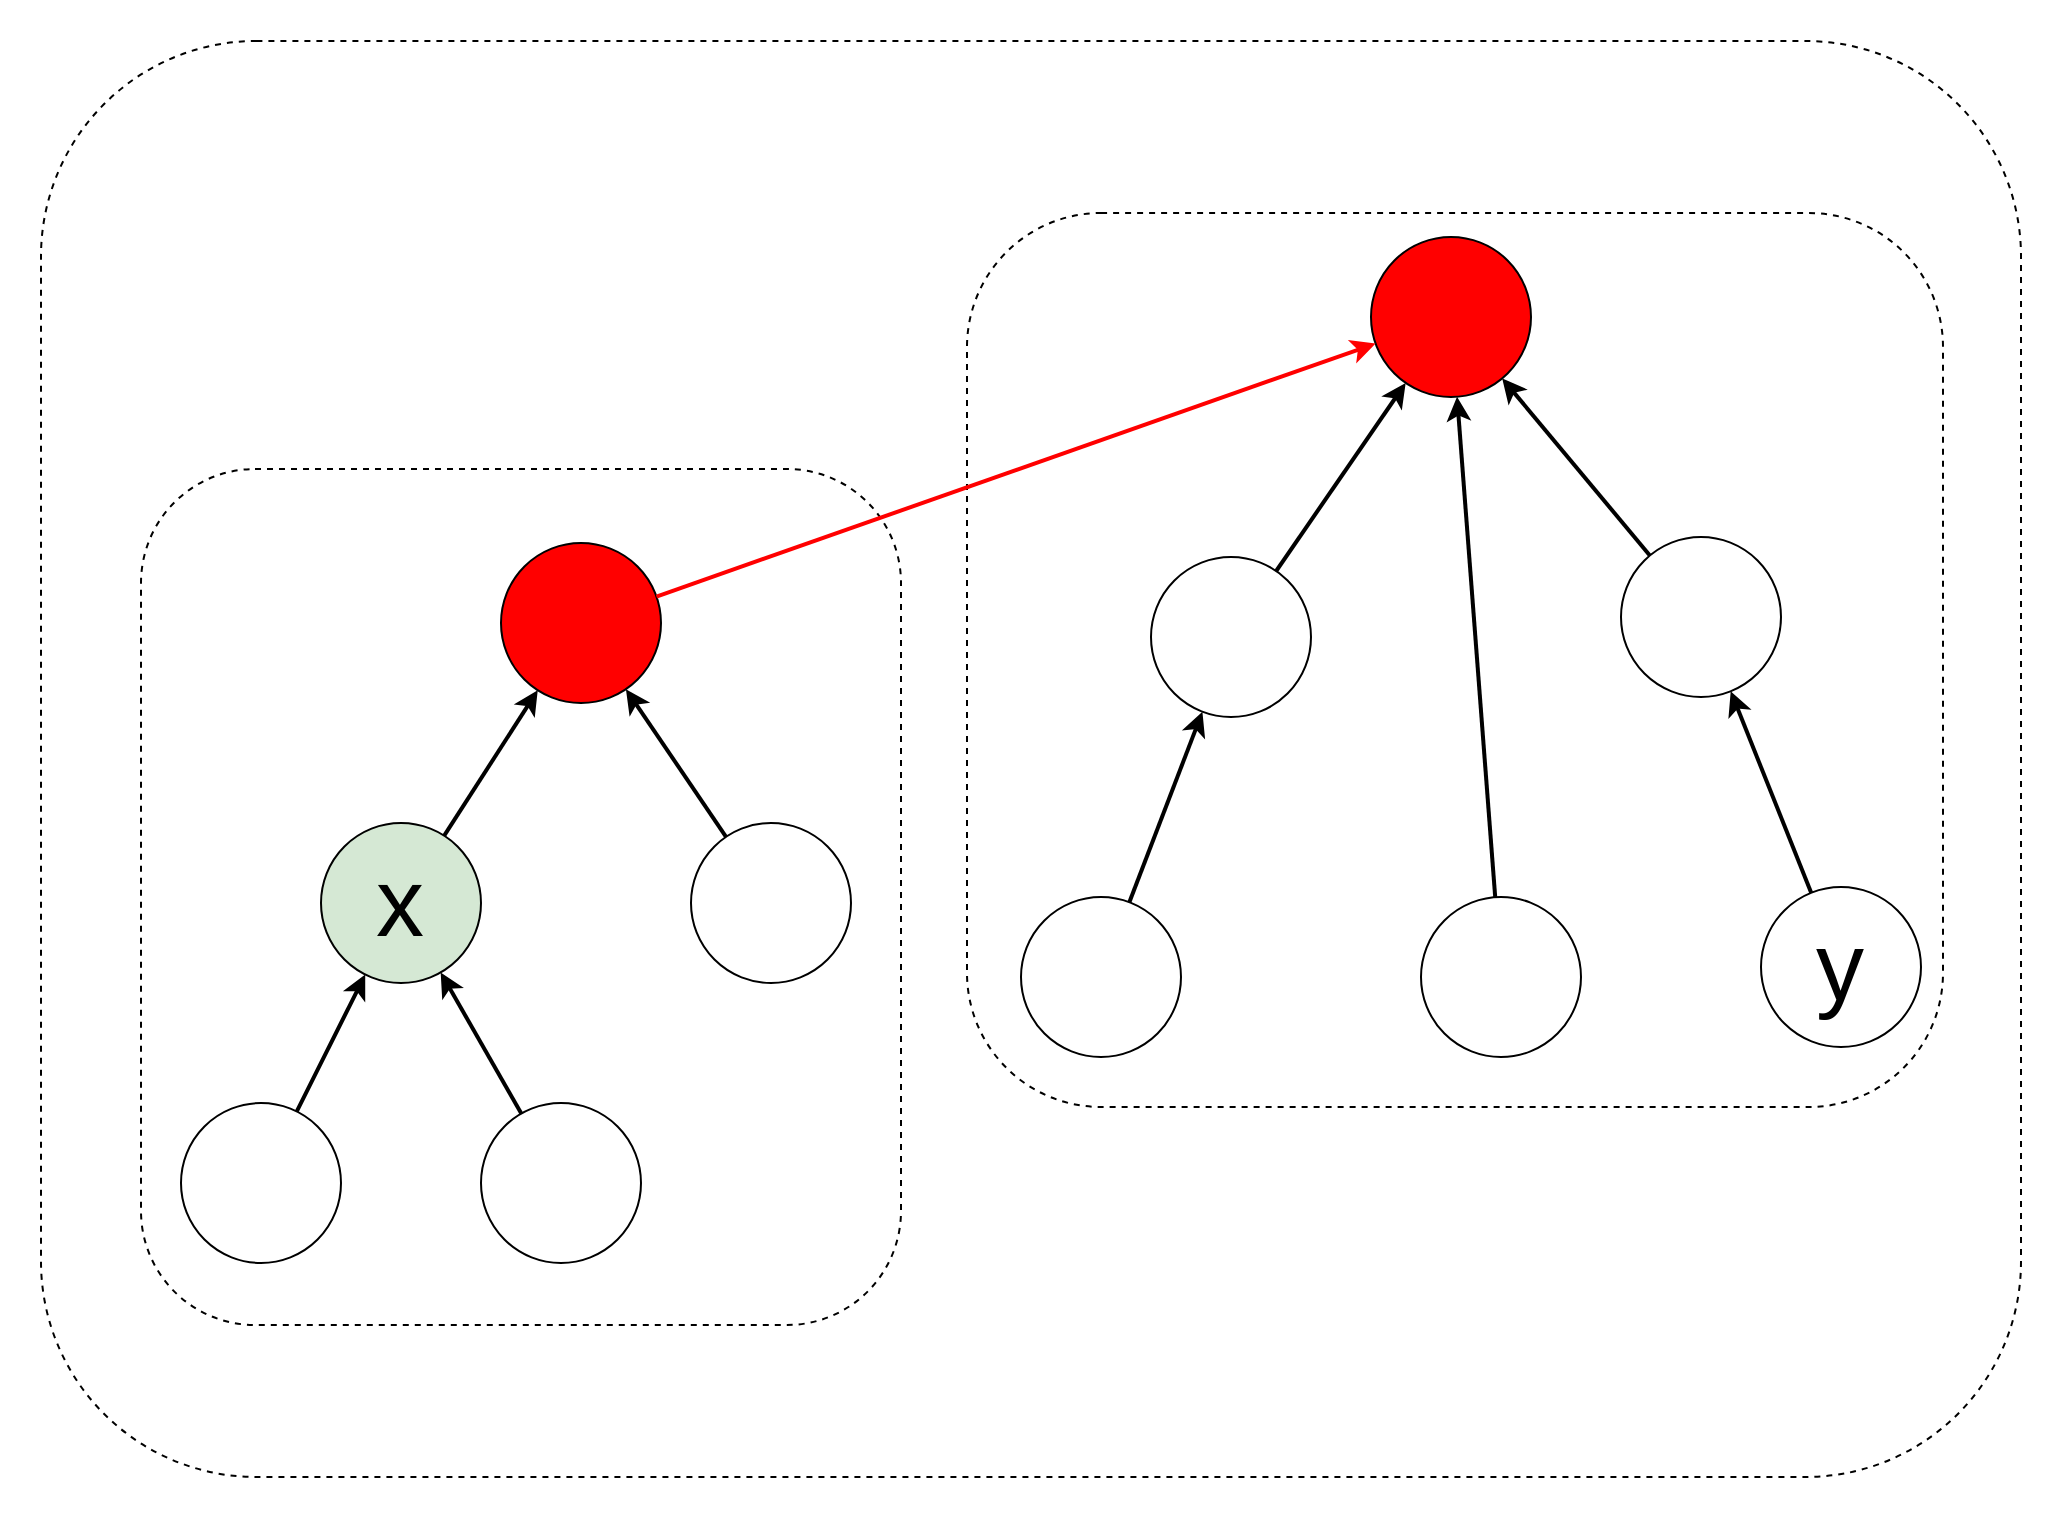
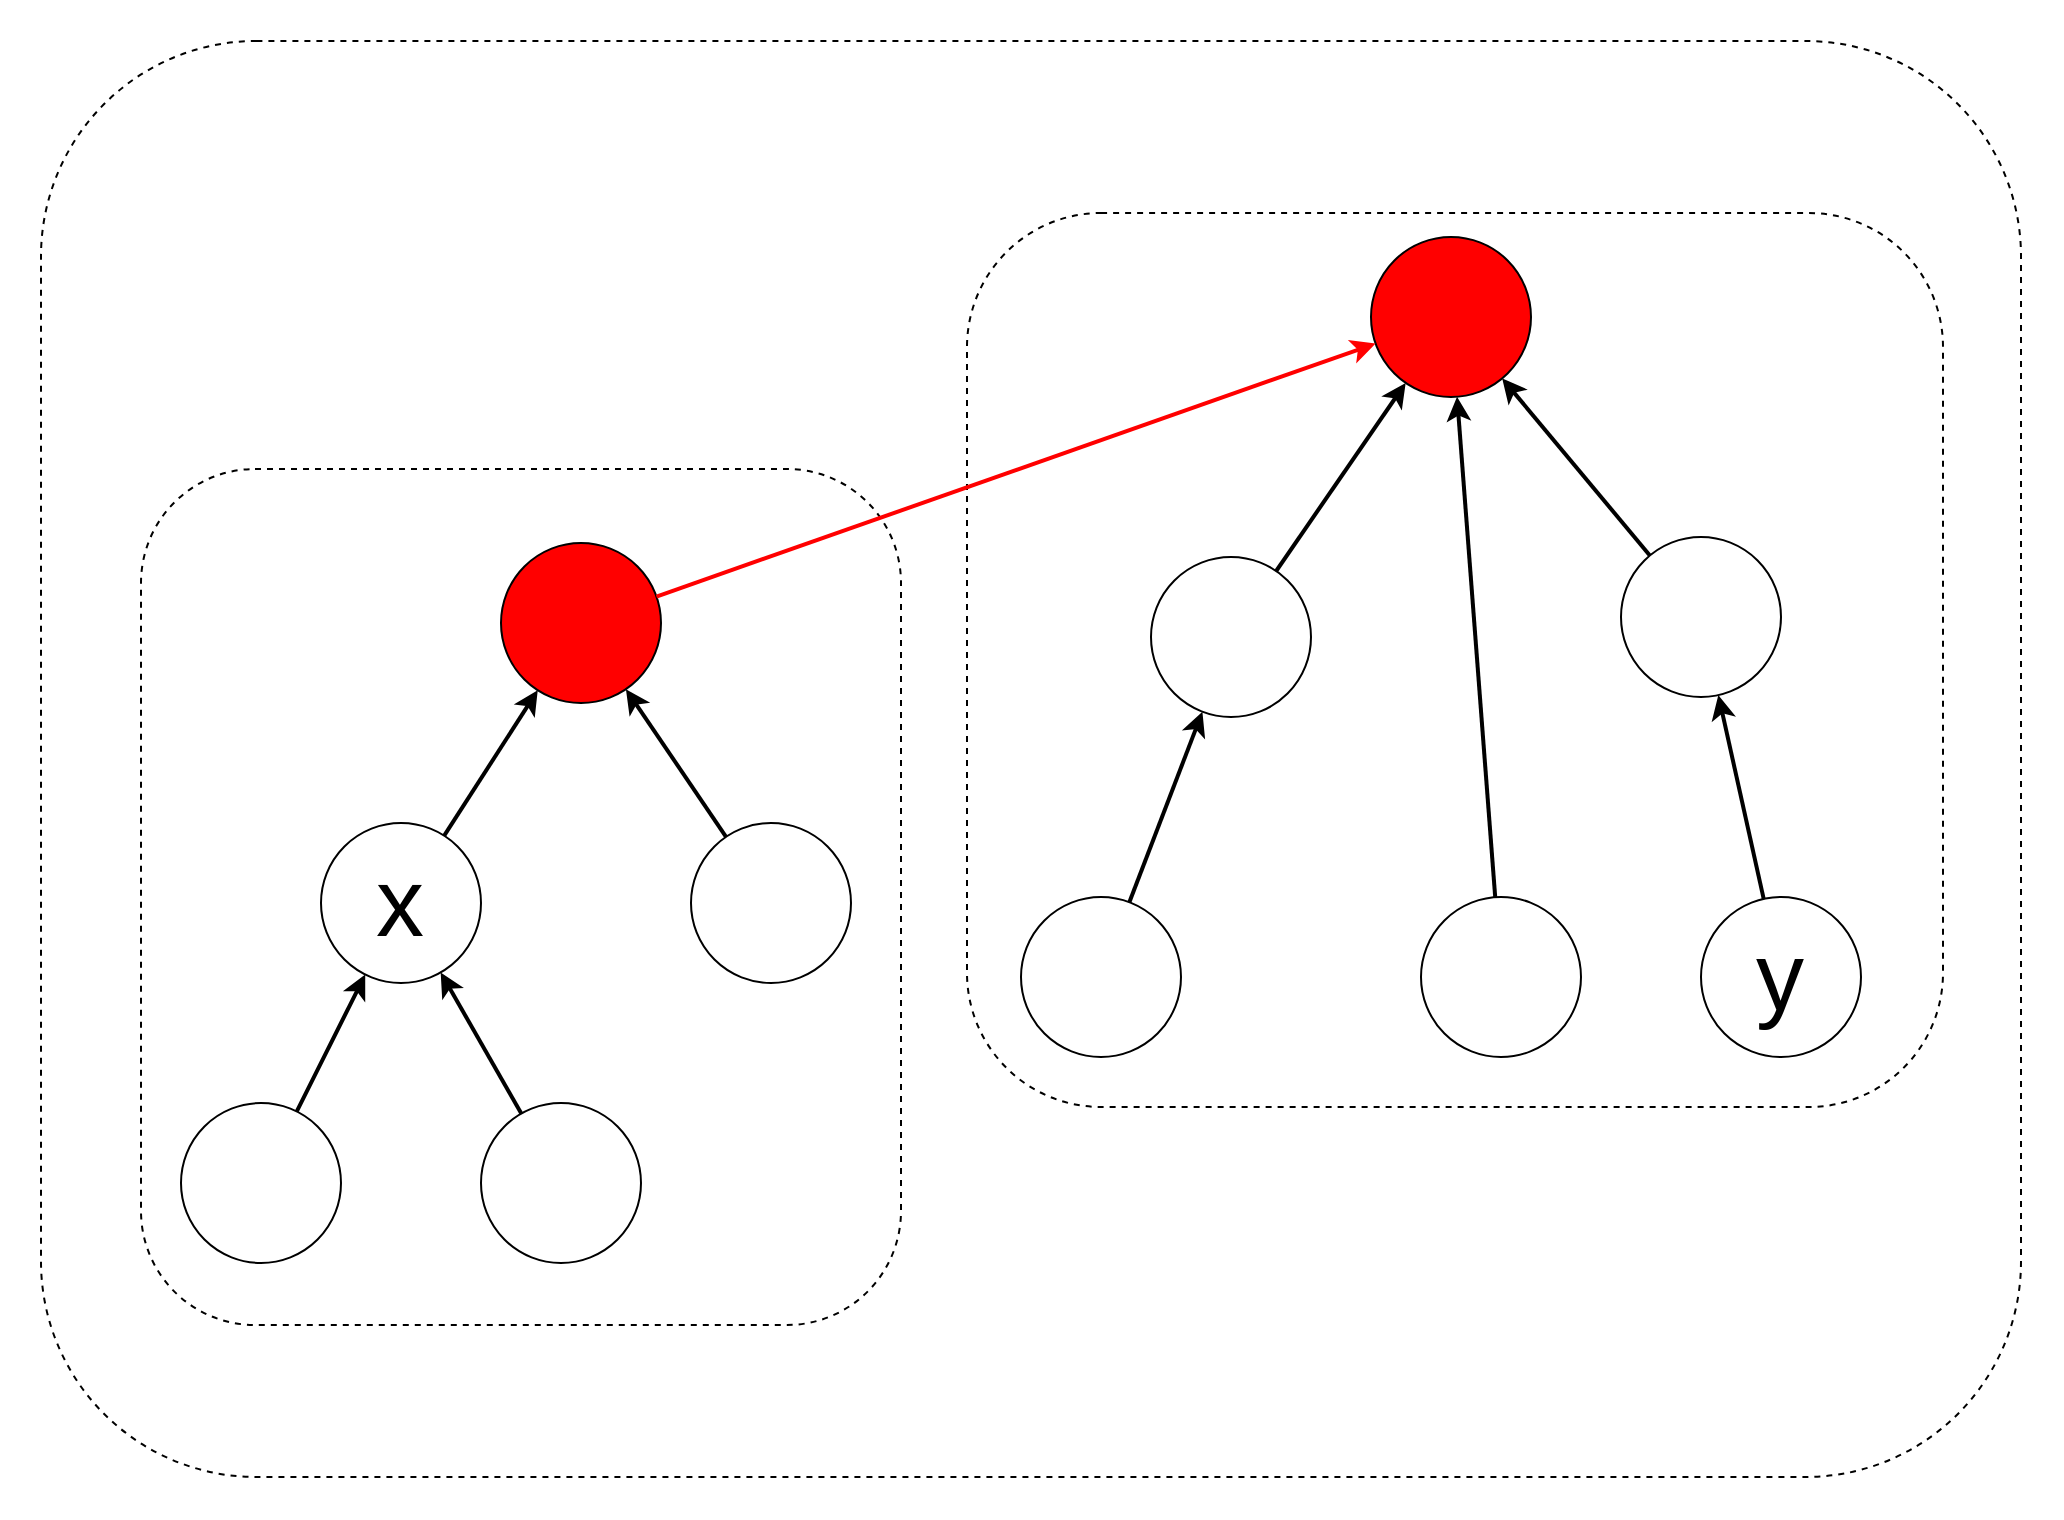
node "x": fillcolor #d5e8d4 -> #ffffff
node "y": moved (1841, 967) -> (1781, 977)
